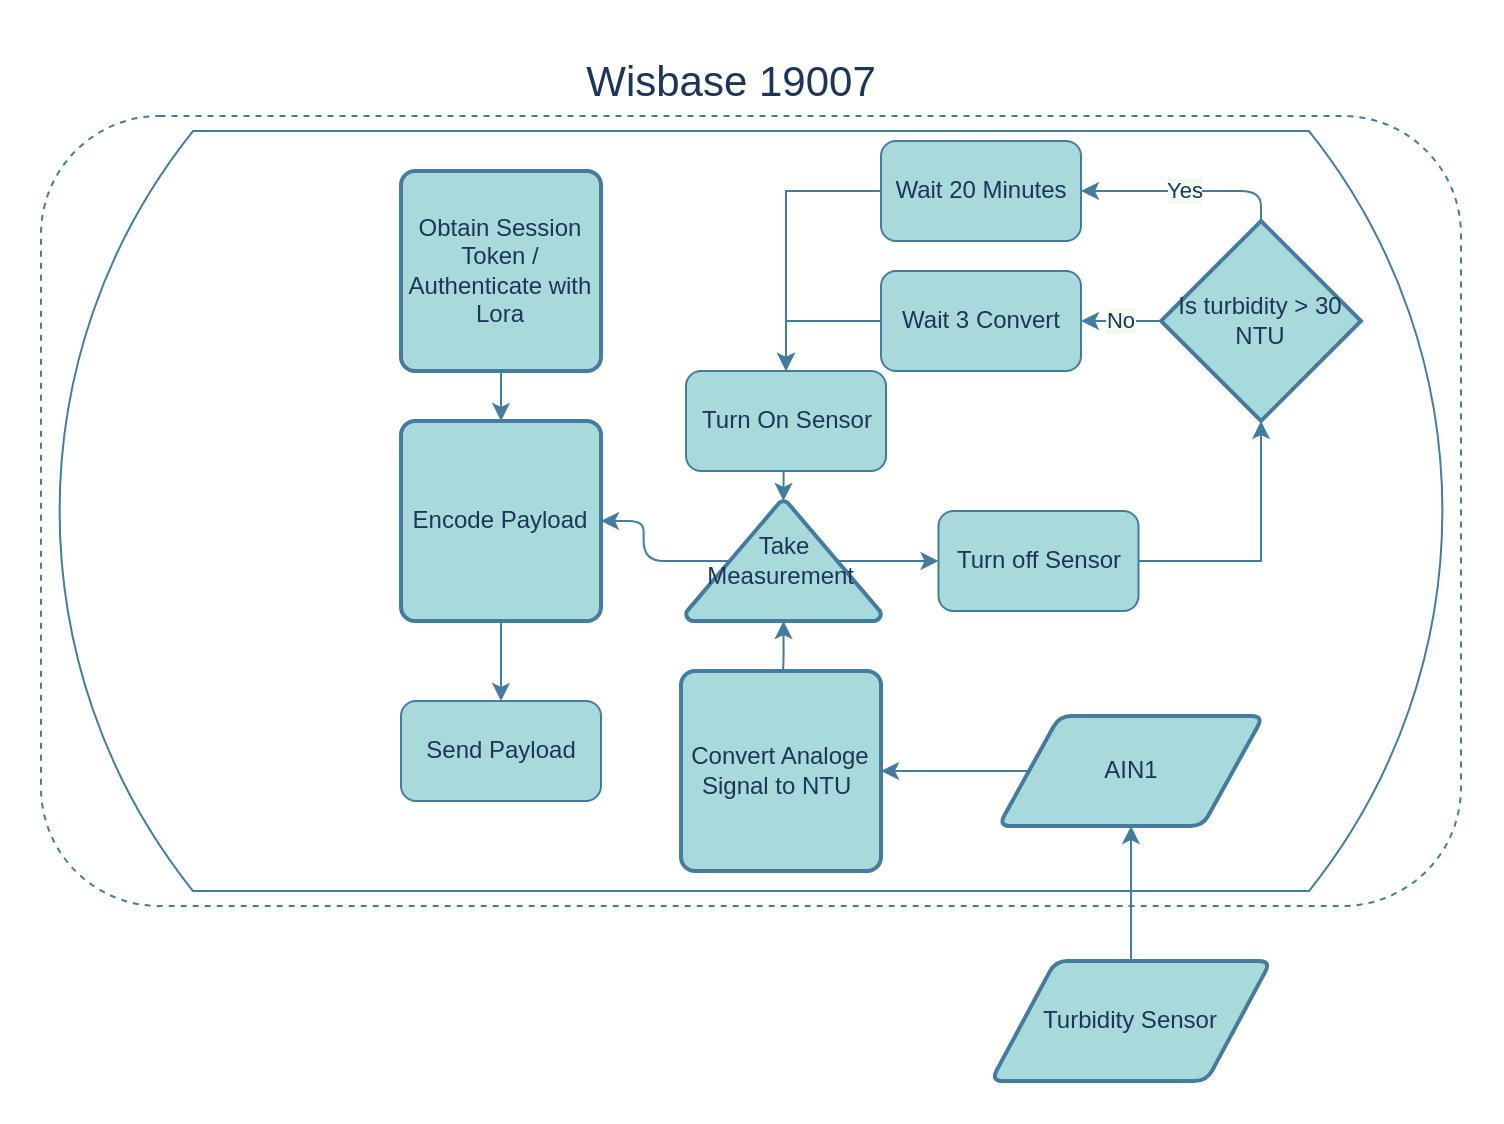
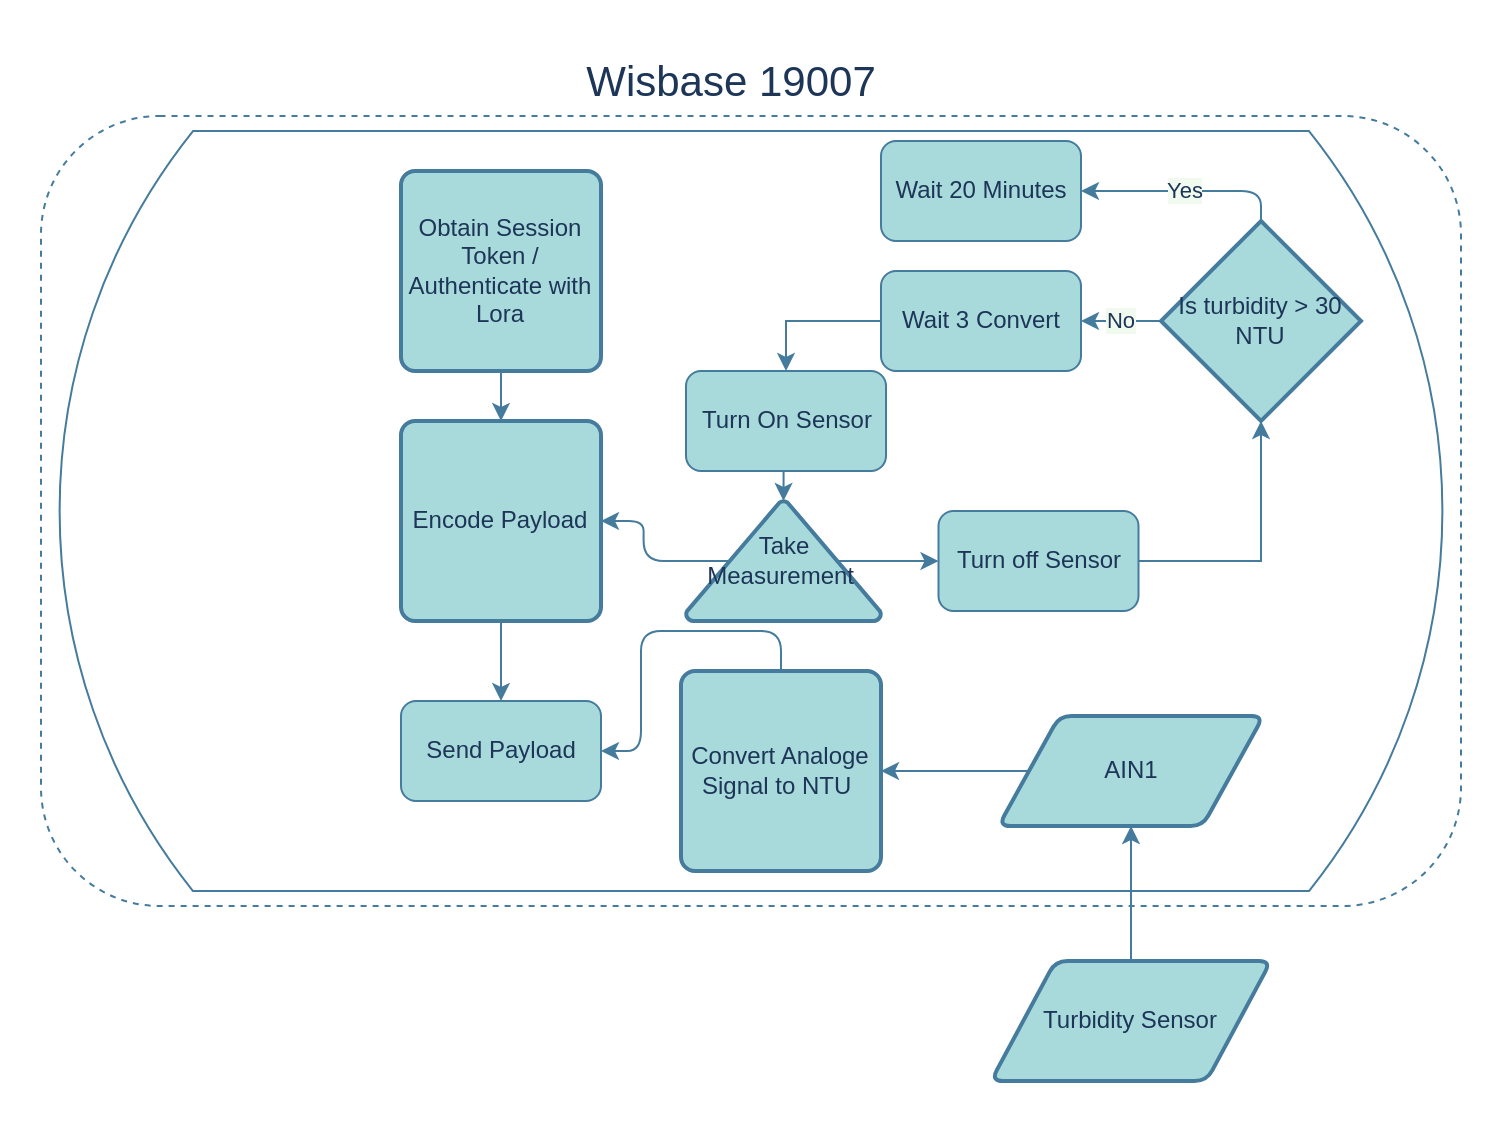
edge "Wait 20 Minutes" -> "Turn On Sensor": removed
edge "Convert Analoge Signal to NTU" -> "Take Measurement": now "Convert Analoge Signal to NTU" -> "Send Payload"
